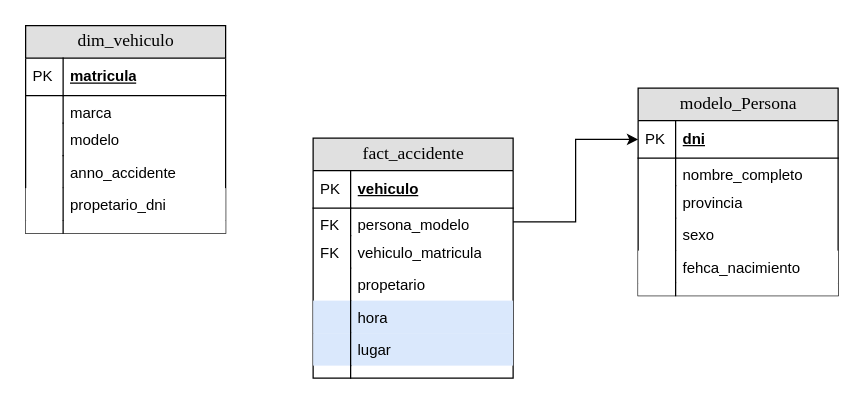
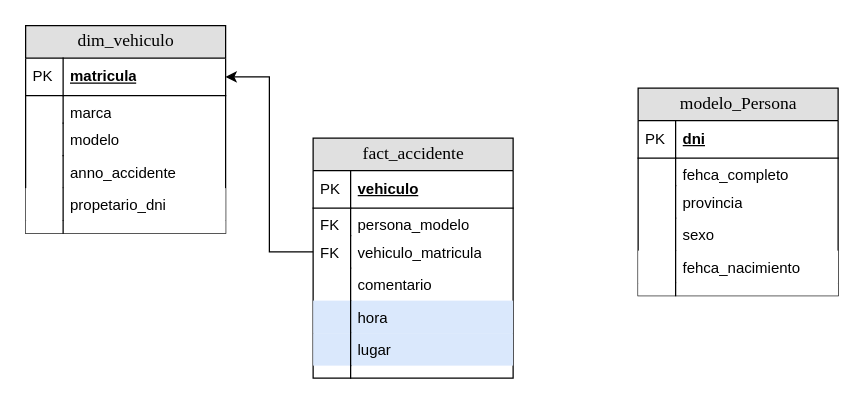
edge "vehiculo_matricula" -> "matricula": added
node "nombre_completo": label "nombre_completo" -> "fehca_completo"
edge "persona_modelo" -> "dni": removed
node "propetario": label "propetario" -> "comentario"
